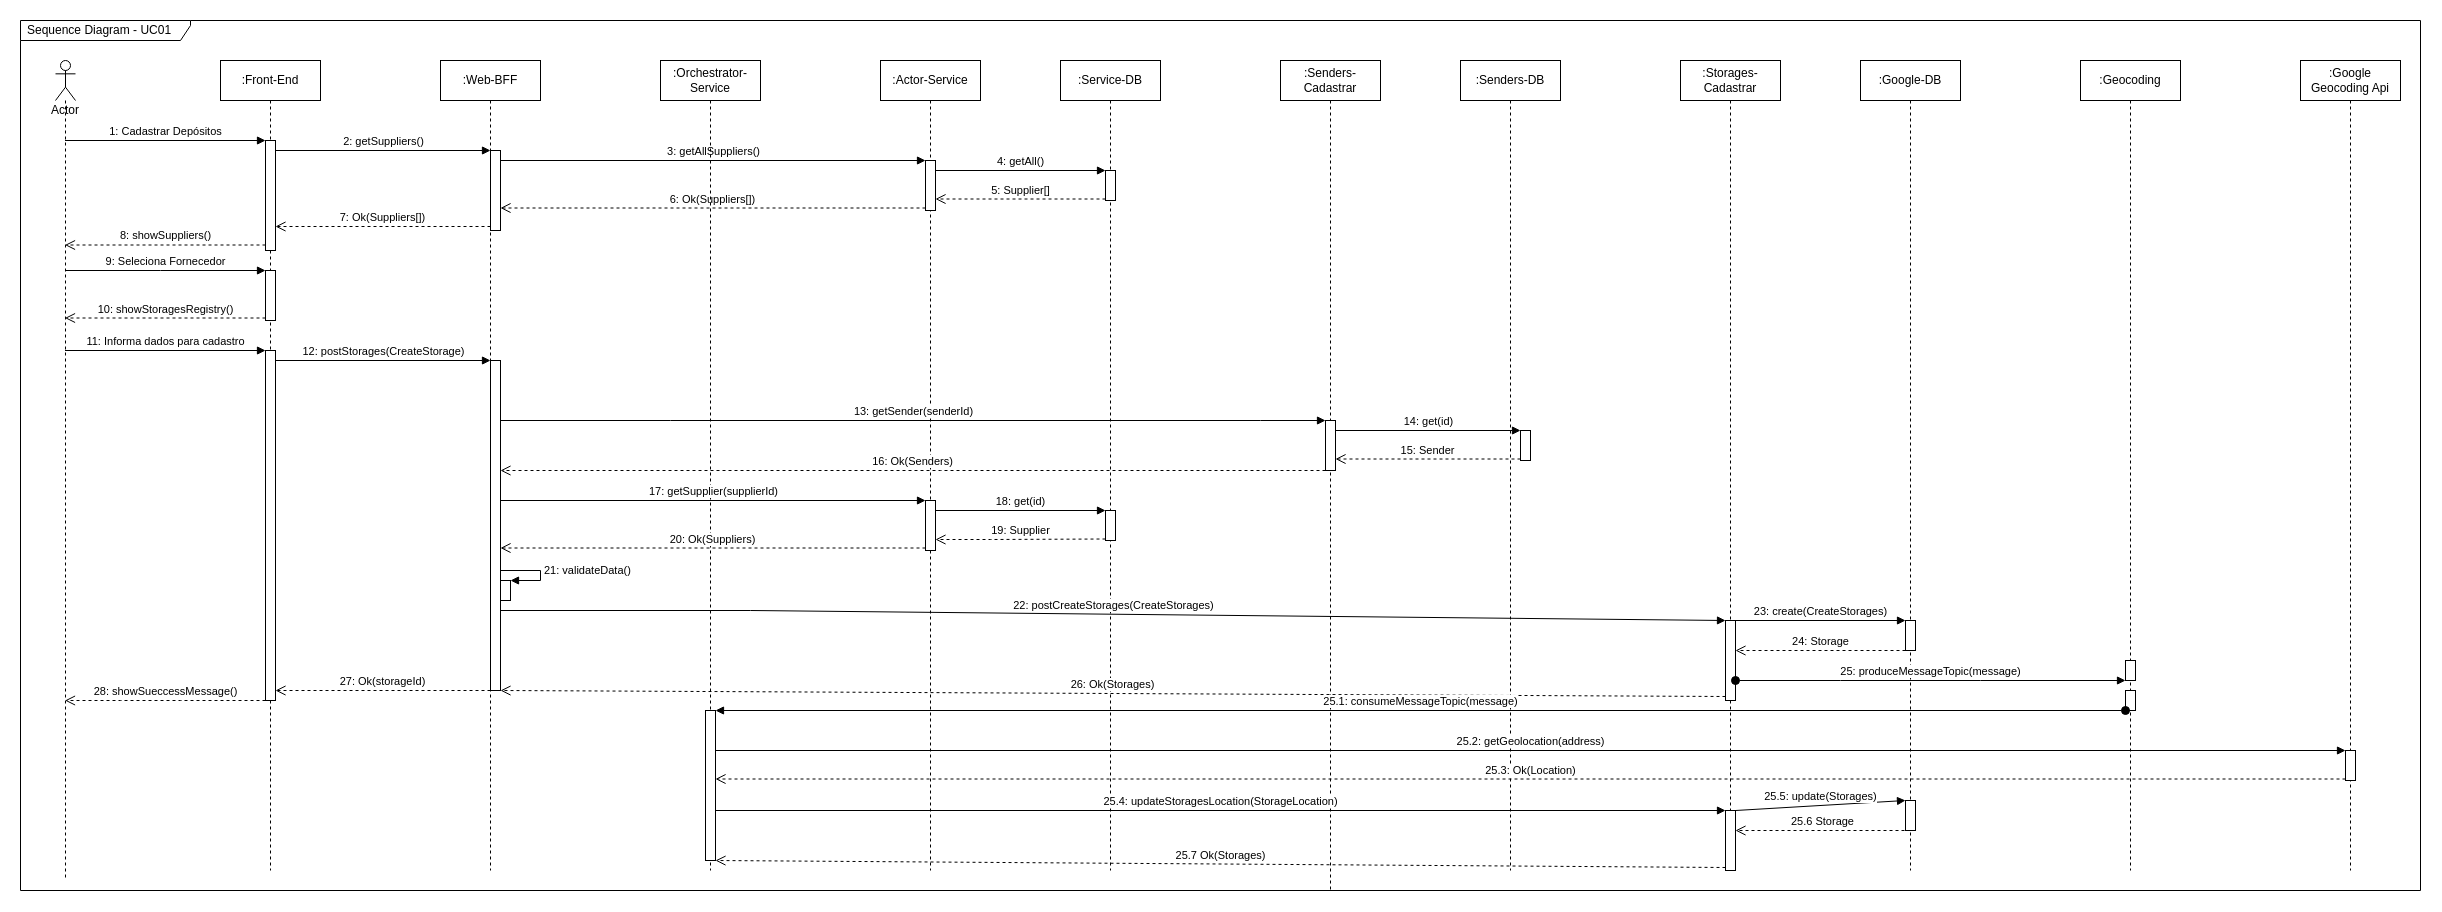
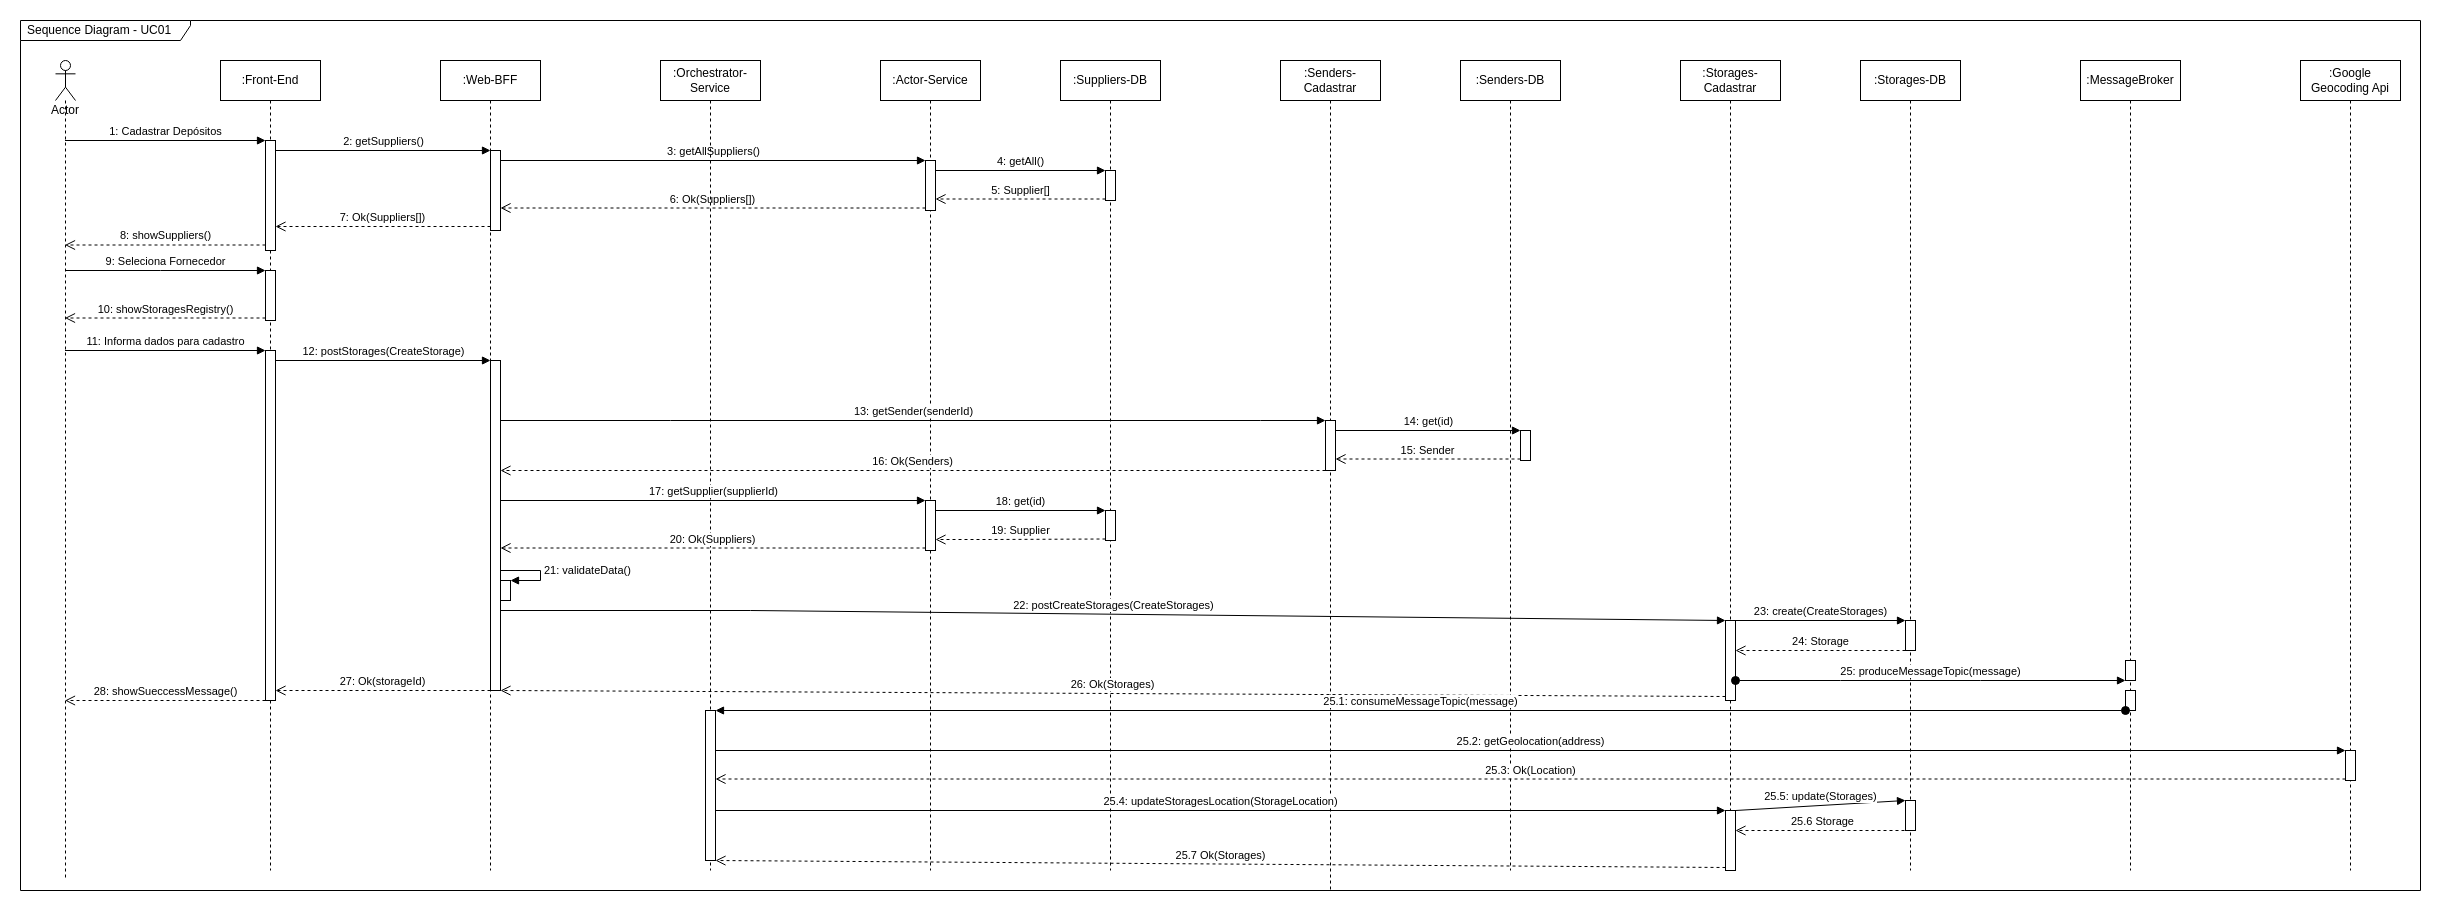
node ":Service-DB": label ":Service-DB" -> ":Suppliers-DB"
node ":Google-DB": label ":Google-DB" -> ":Storages-DB"
node ":Geocoding": label ":Geocoding" -> ":MessageBroker"
